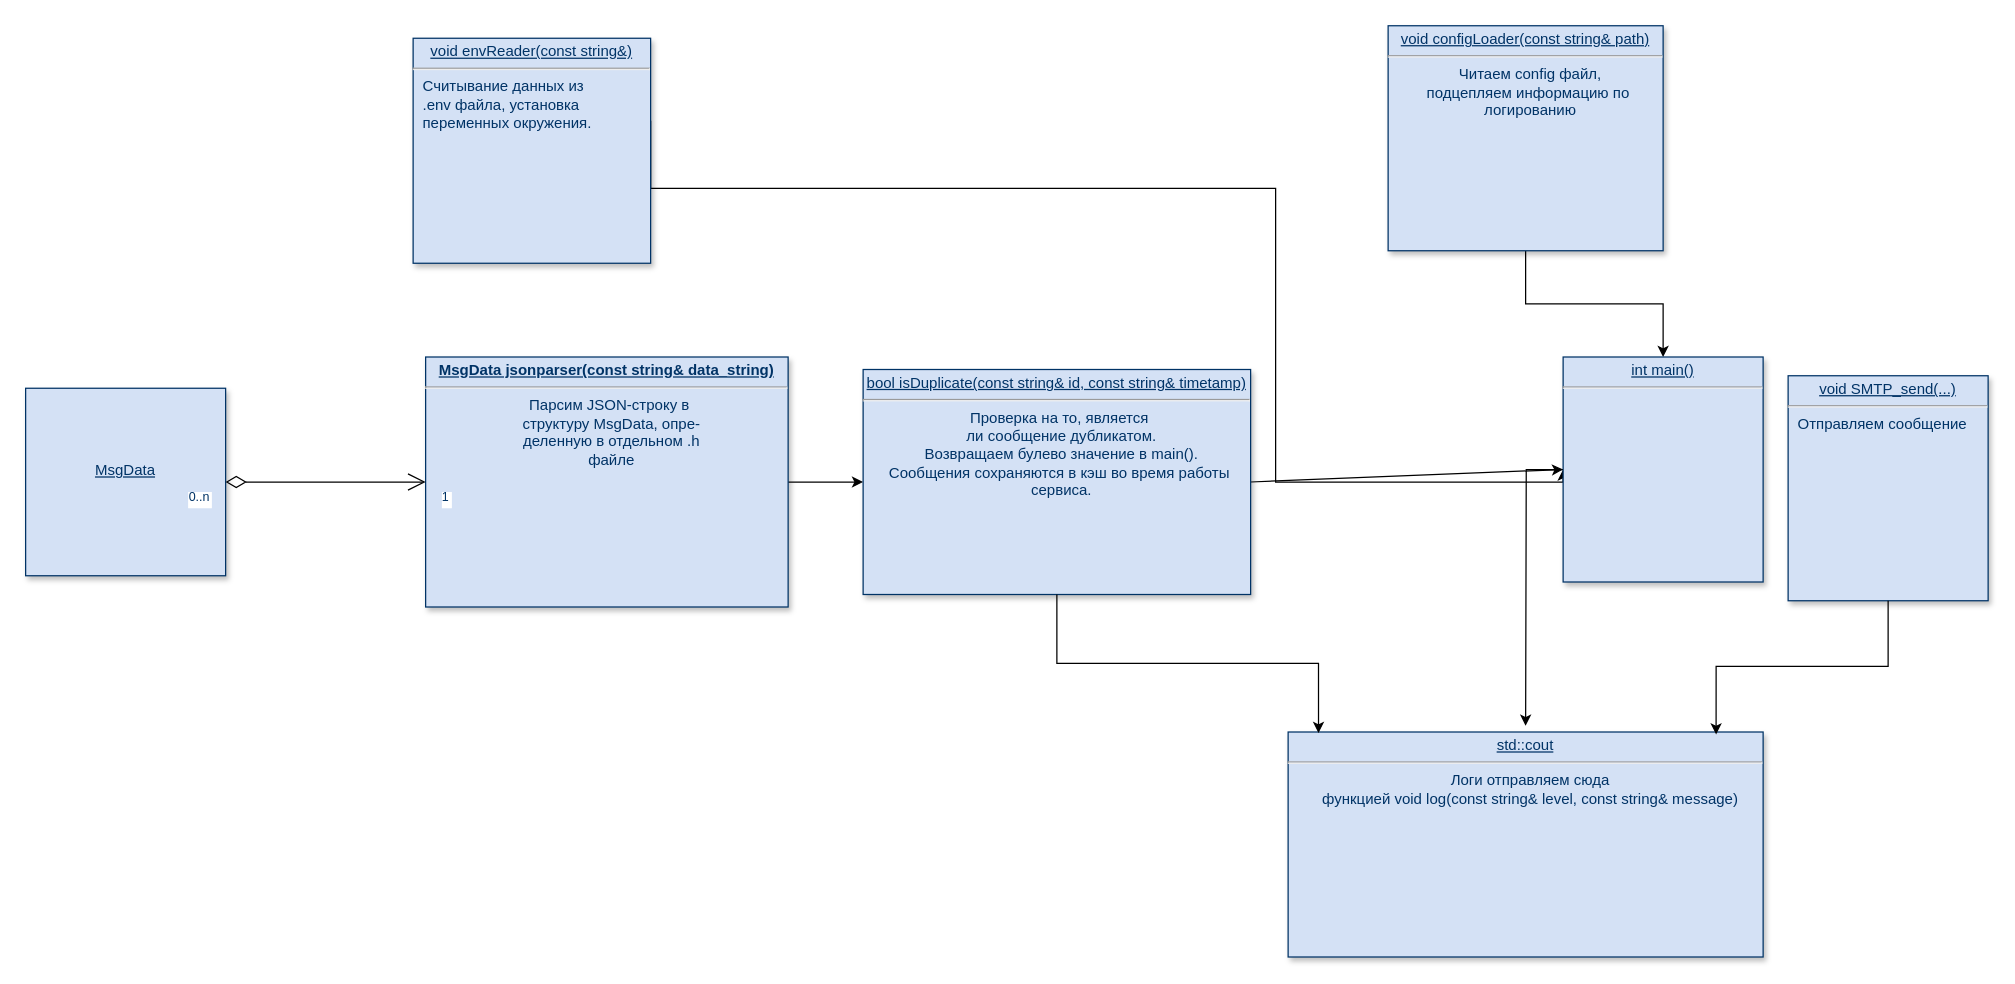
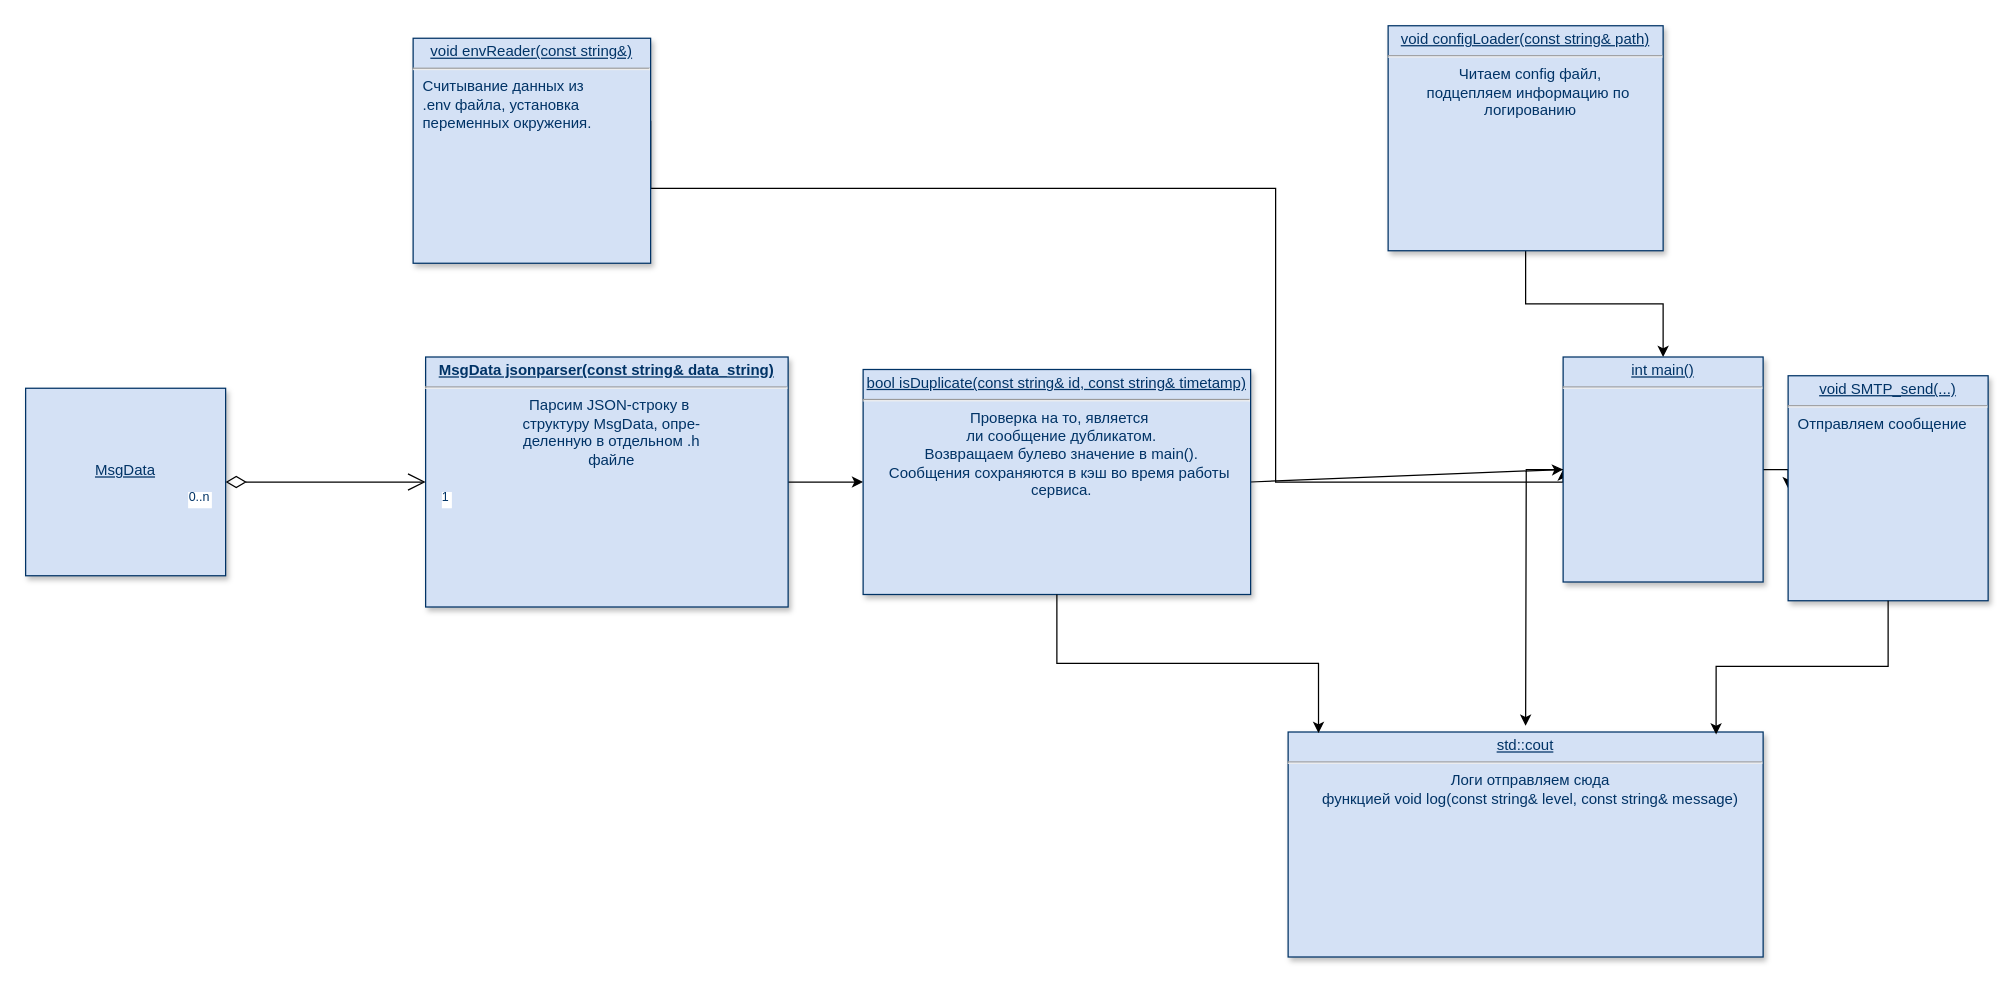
edge "int main()" -> "void SMTP_send(...) Отправляем сообщение": added
